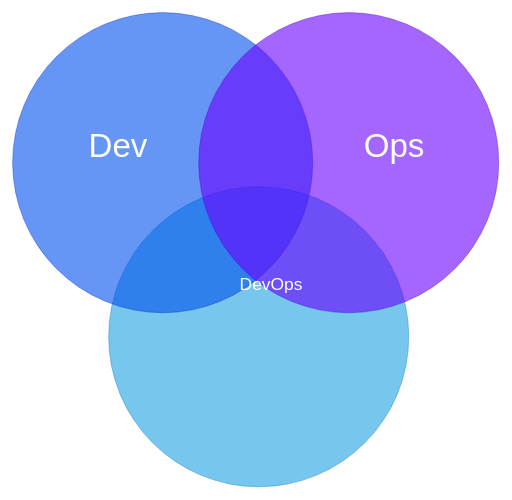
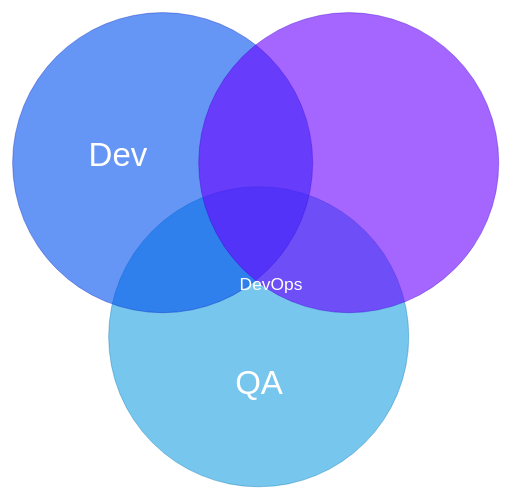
node "Dev": moved (118, 145) -> (118, 154)
node "Ops": removed
node "QA": added
